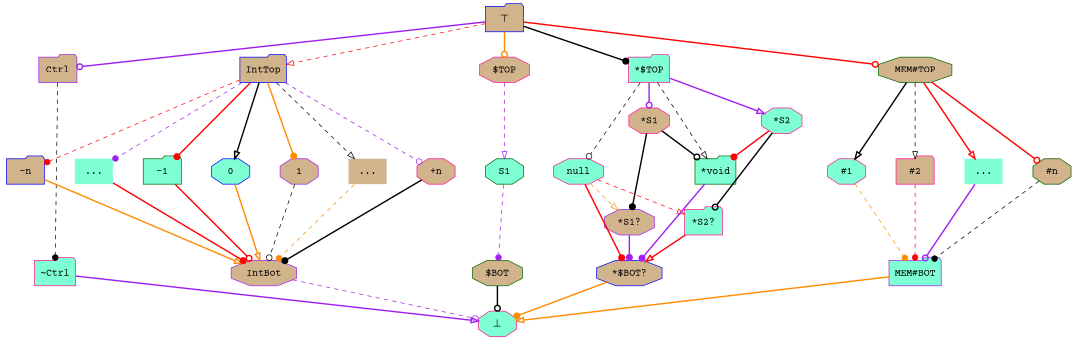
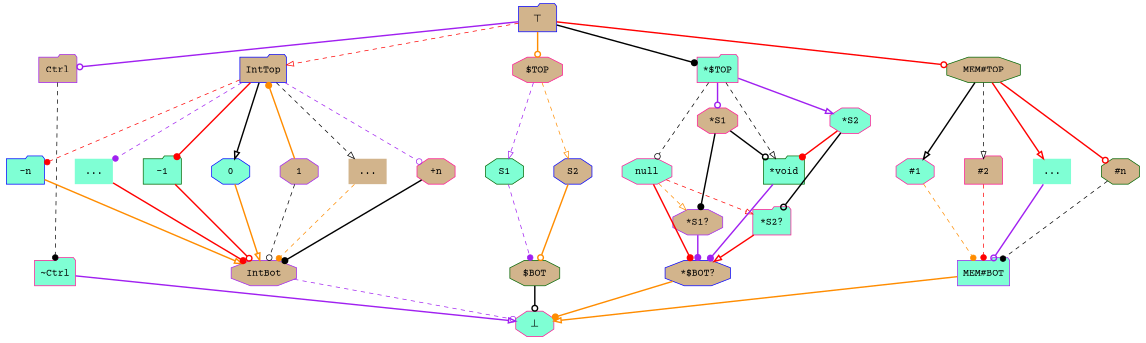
edge "IntTop" -> "1": reversed
node "-n": fillcolor tan -> aquamarine
node "S2": added
